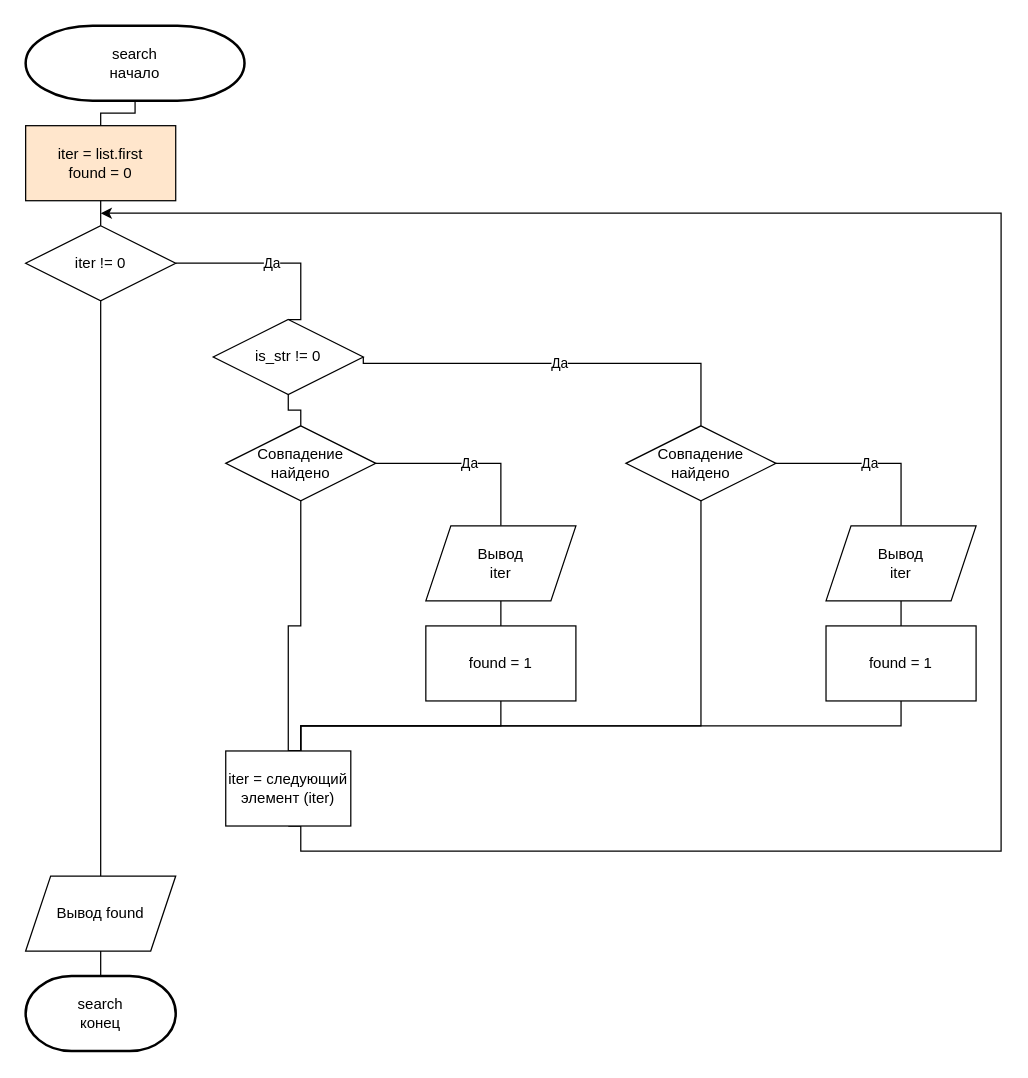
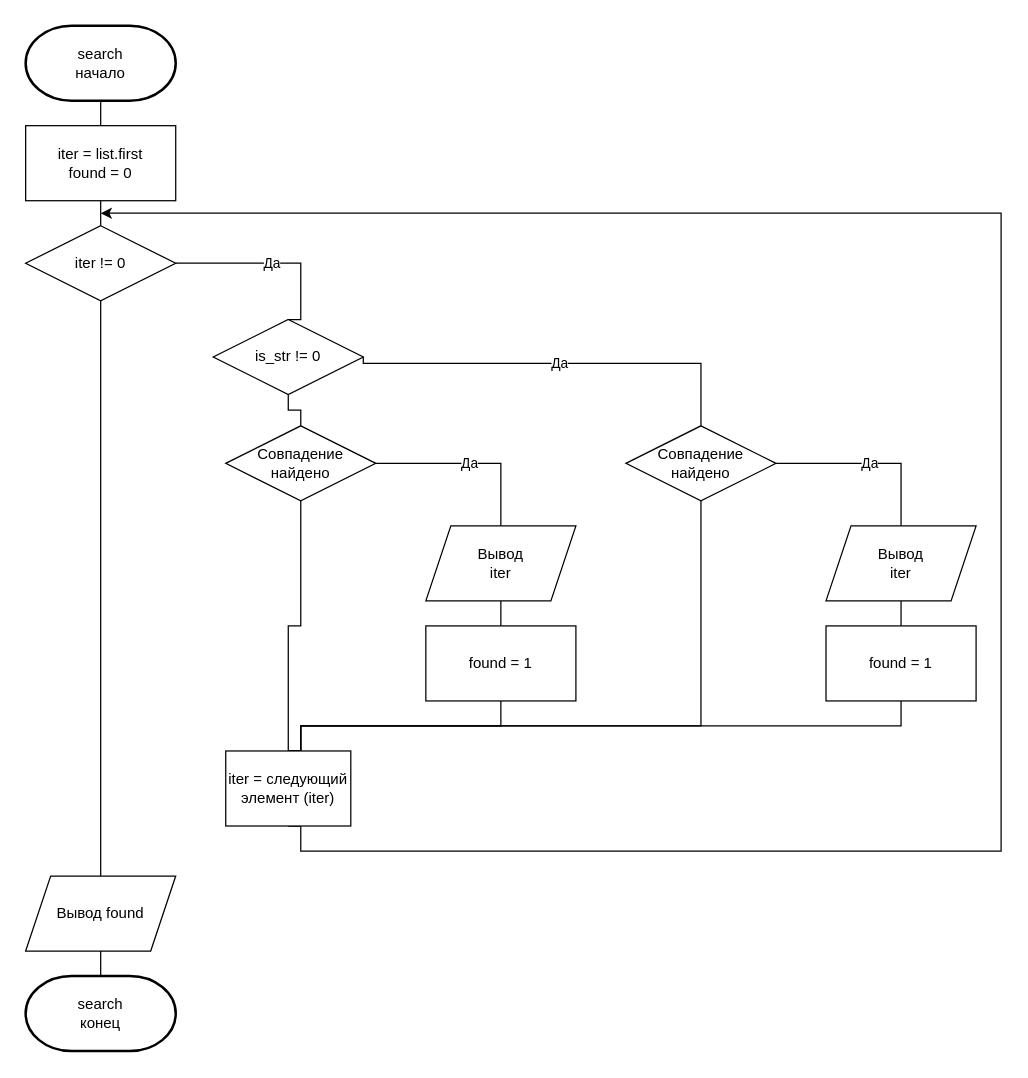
node "search начало": size 219x75 -> 150x75
node "iter = list.first found = 0": fillcolor #ffe6cc -> #ffffff
